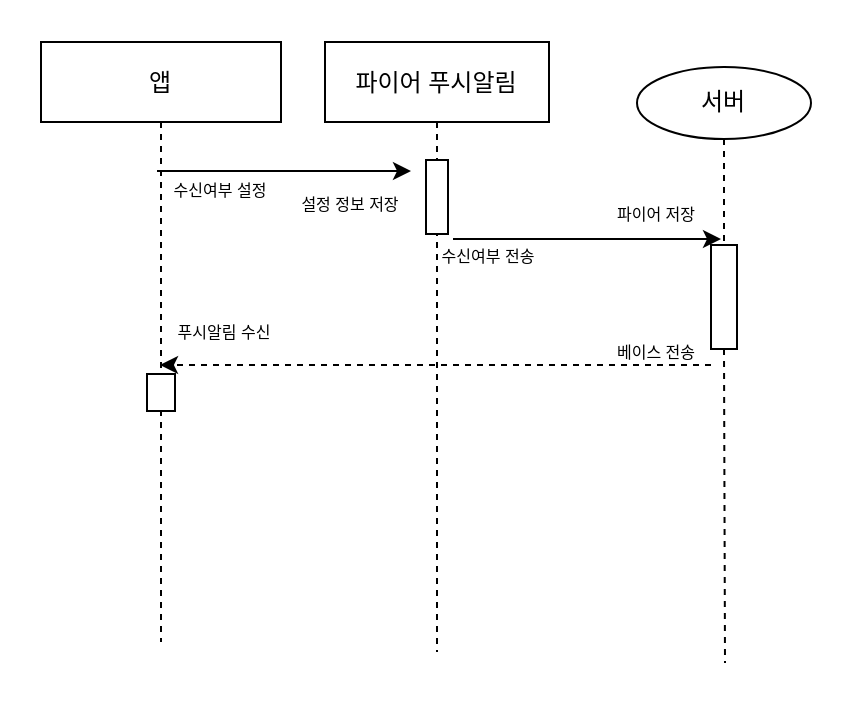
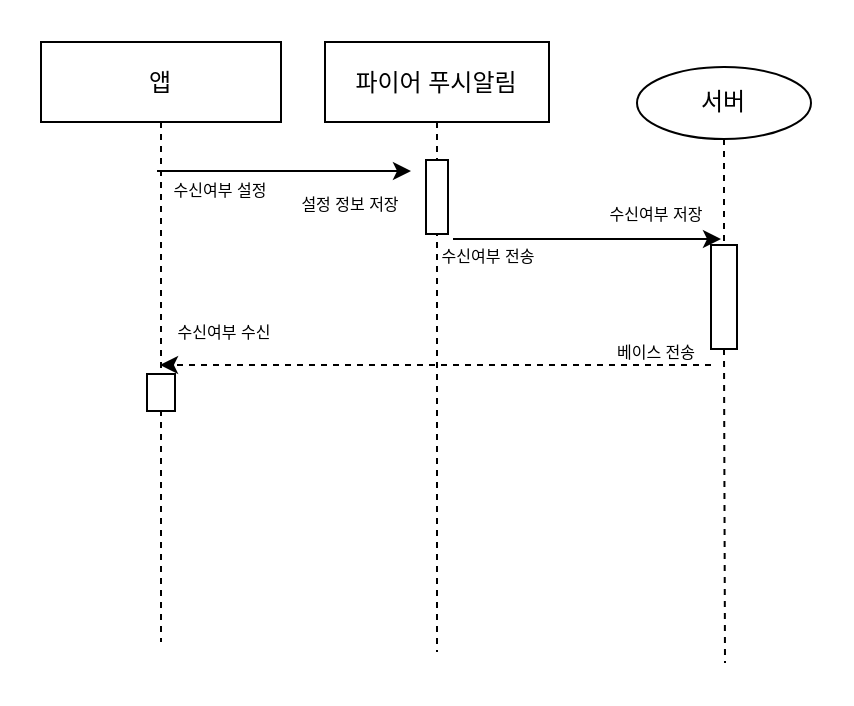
node "파이어 저장": label "파이어 저장" -> "수신여부 저장"
node "푸시알림 수신": label "푸시알림 수신" -> "수신여부 수신"
